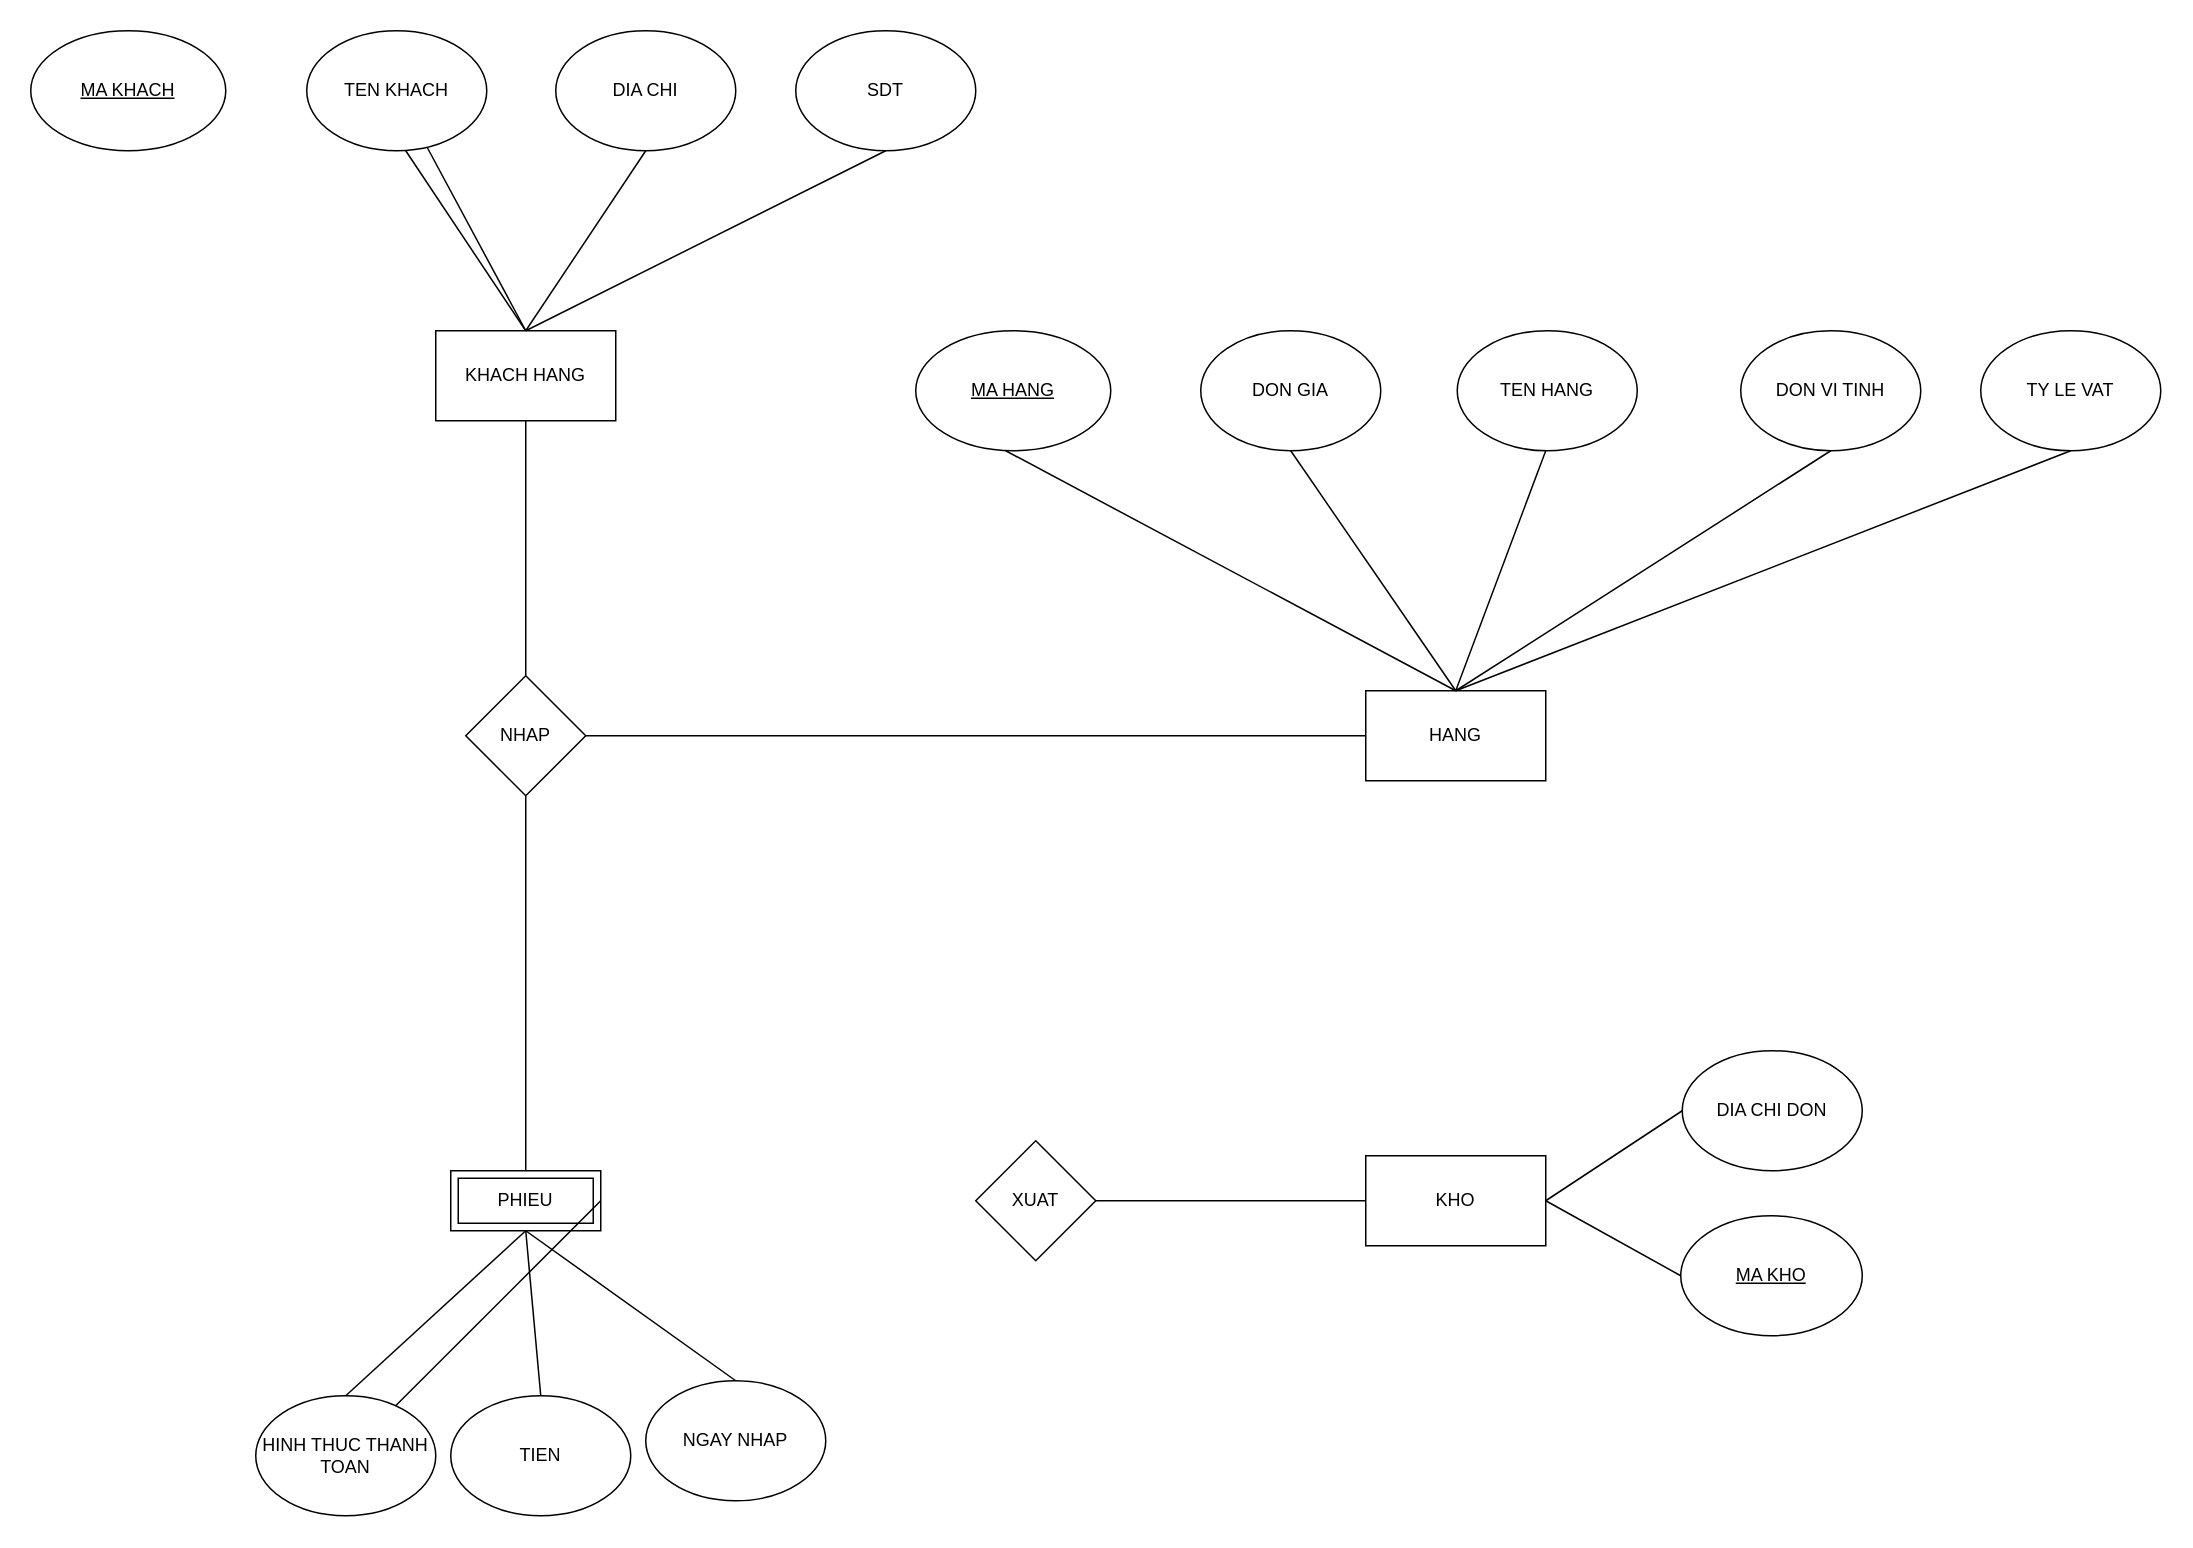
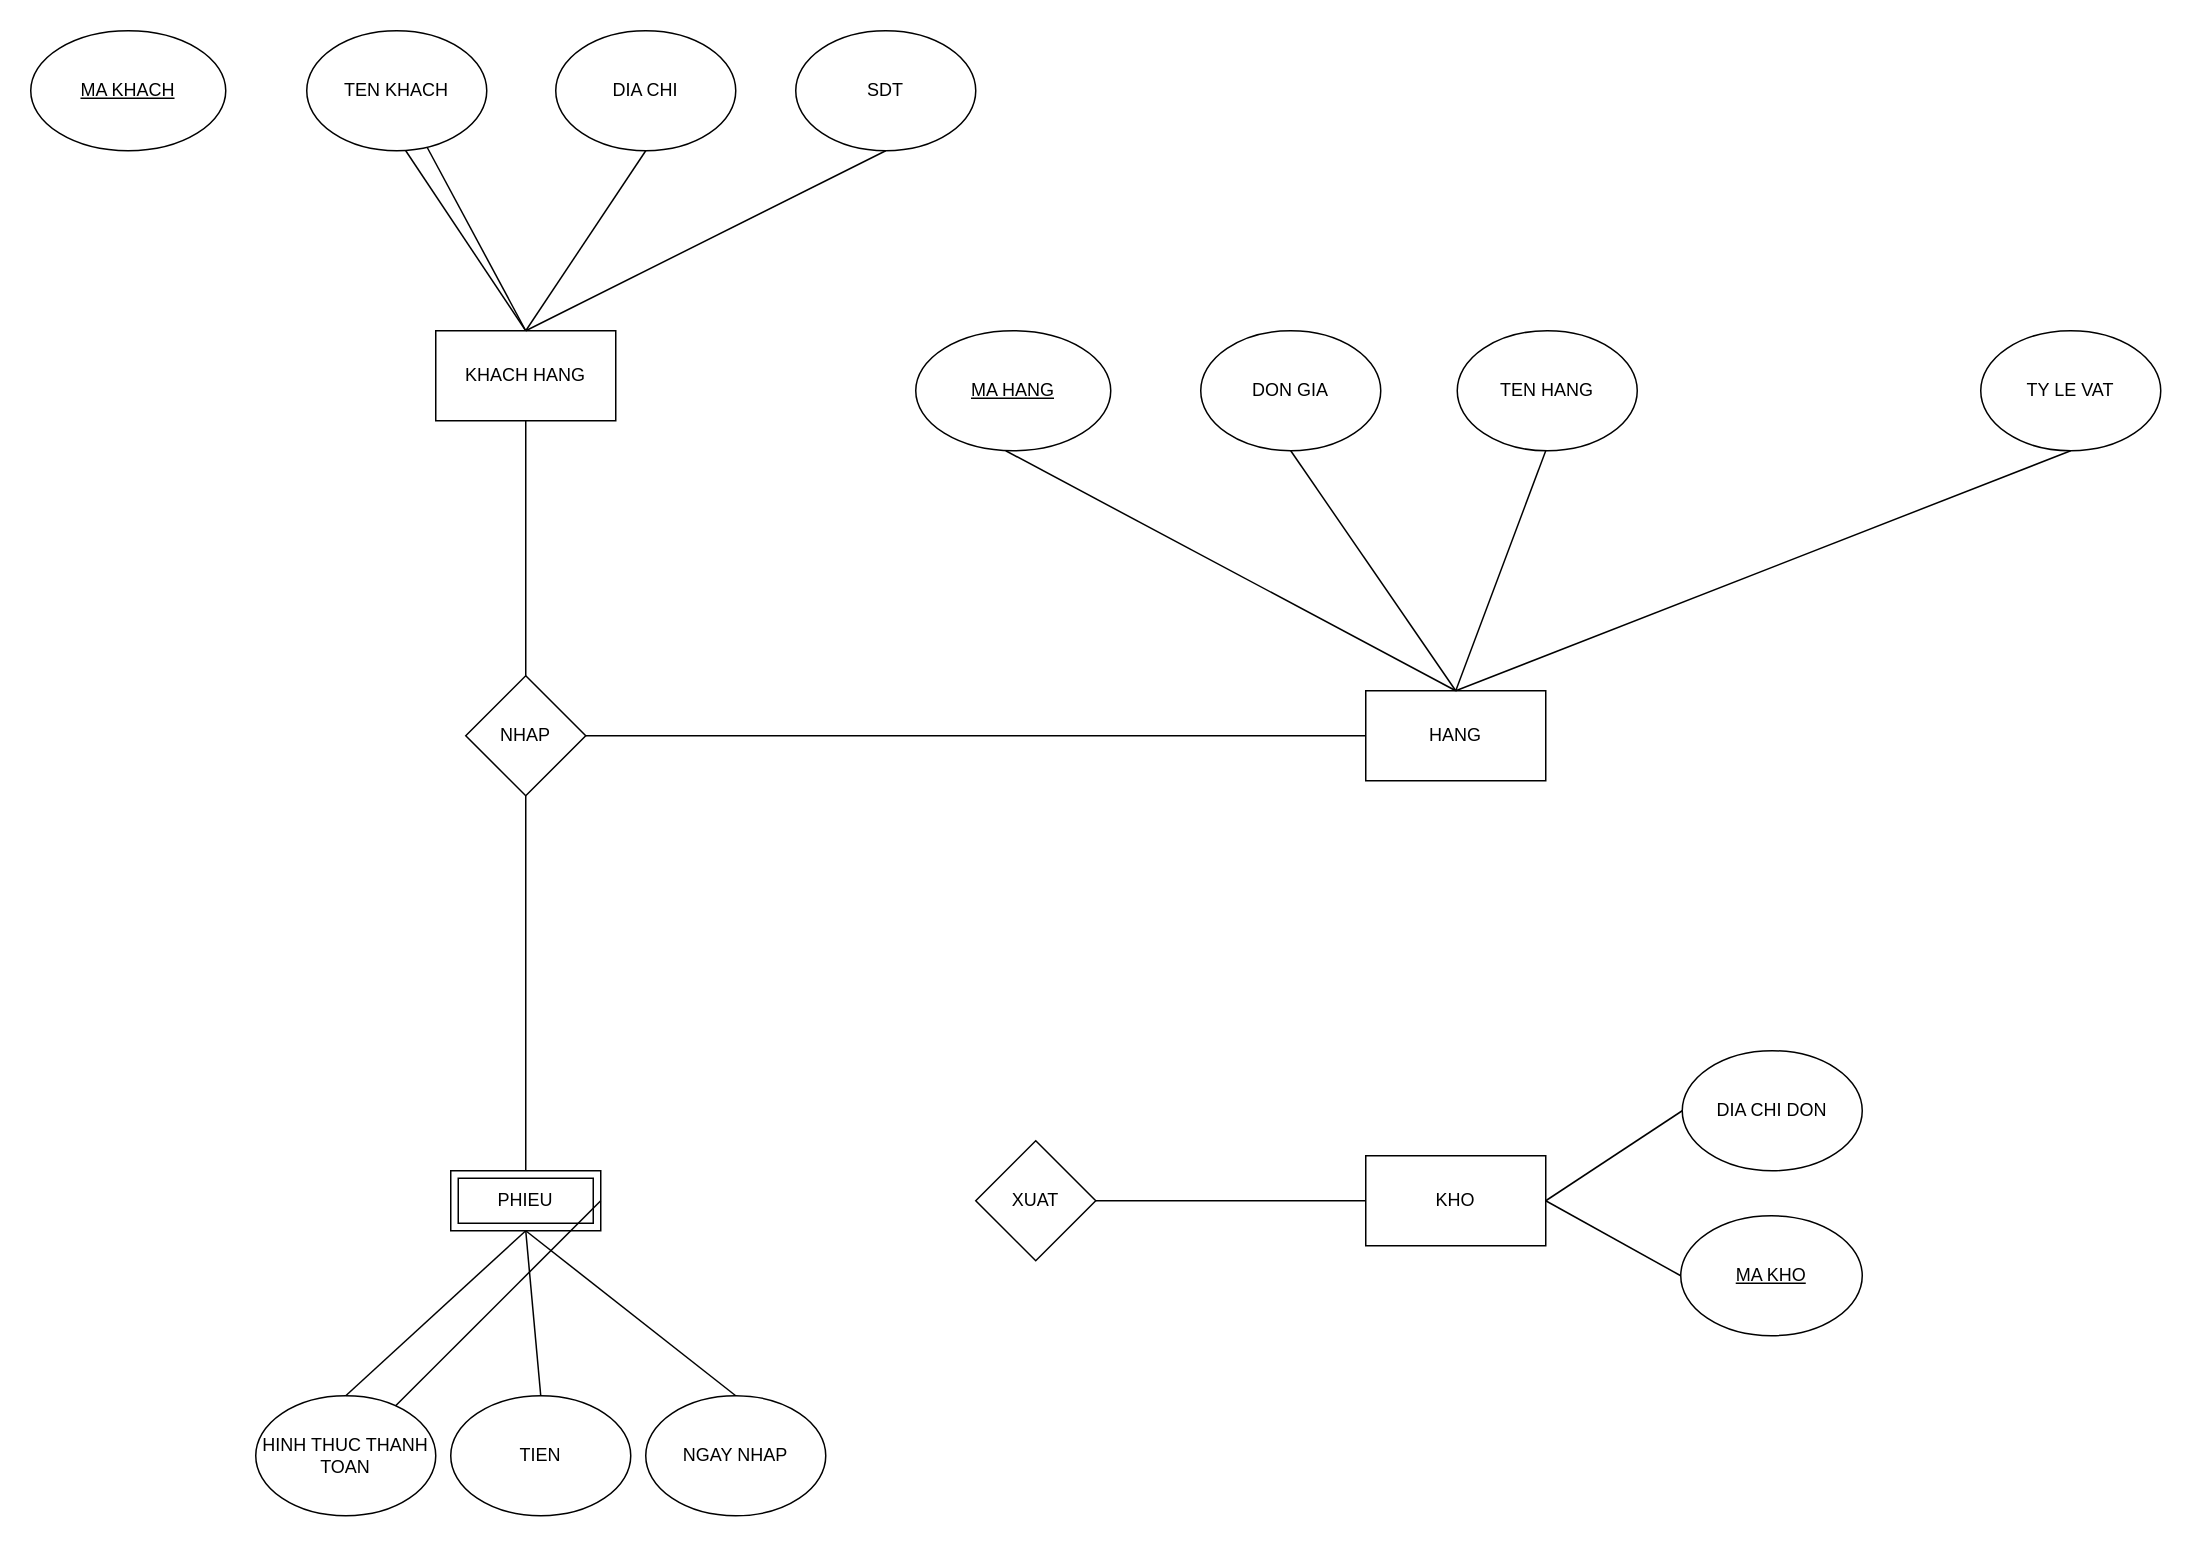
node "DON VI TINH": removed
edge "DON VI TINH" -- "HANG": removed
node "NGAY NHAP": moved (736, 1441) -> (736, 1456)
